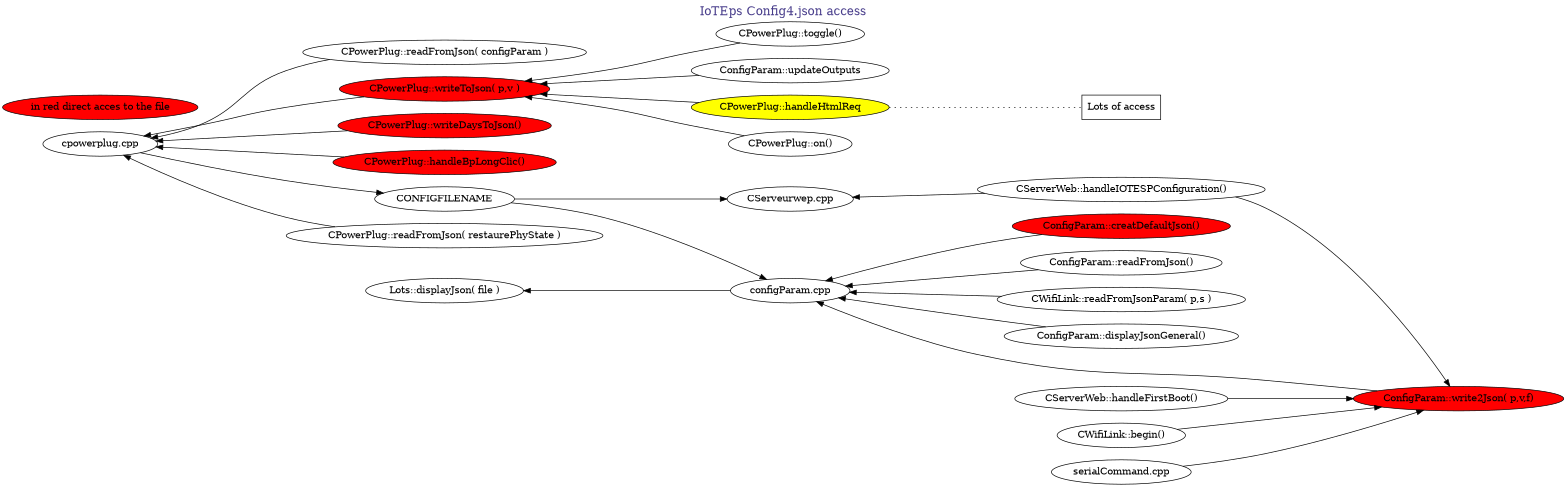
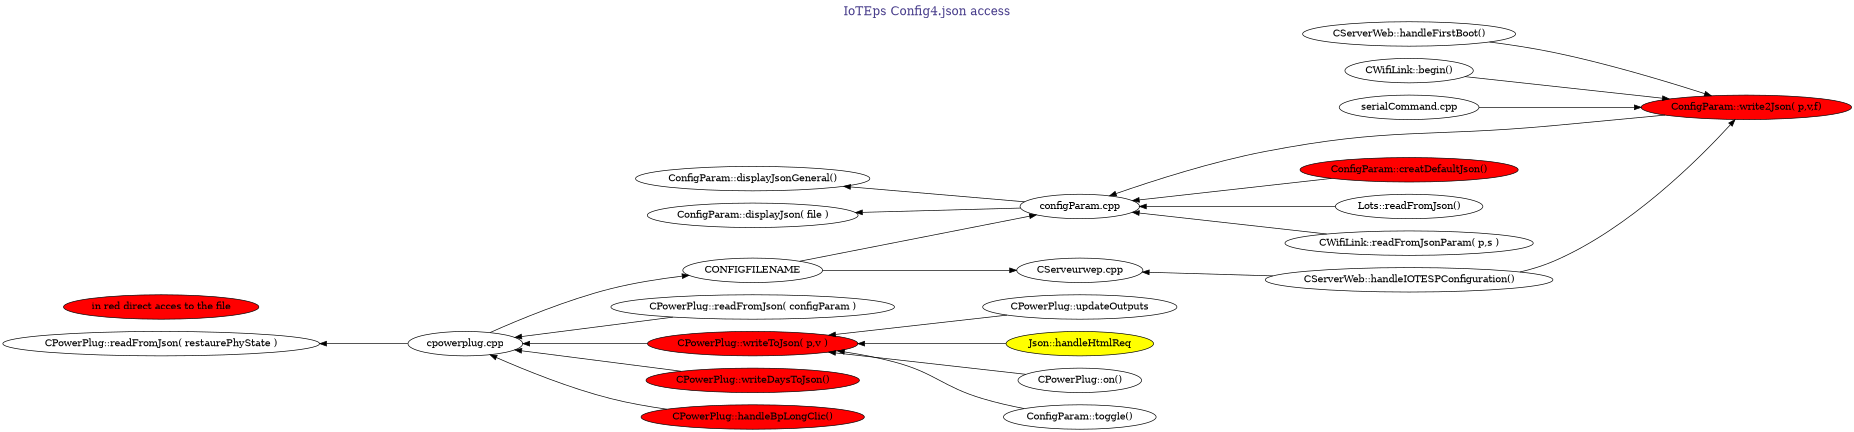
node "CPowerPlug::toggle()": label "CPowerPlug::toggle()" -> "ConfigParam::toggle()"
node "ConfigParam::updateOutputs": label "ConfigParam::updateOutputs" -> "CPowerPlug::updateOutputs"
node "CPowerPlug::handleHtmlReq": label "CPowerPlug::handleHtmlReq" -> "Json::handleHtmlReq"
node "Lots of access": removed
edge "CPowerPlug::readFromJson( restaurePhyState )" -> "cpowerplug.cpp": reversed
node "ConfigParam::readFromJson()": label "ConfigParam::readFromJson()" -> "Lots::readFromJson()"
node "Lots::displayJson( file )": label "Lots::displayJson( file )" -> "ConfigParam::displayJson( file )"
edge "ConfigParam::displayJsonGeneral()" -> "configParam.cpp": reversed
